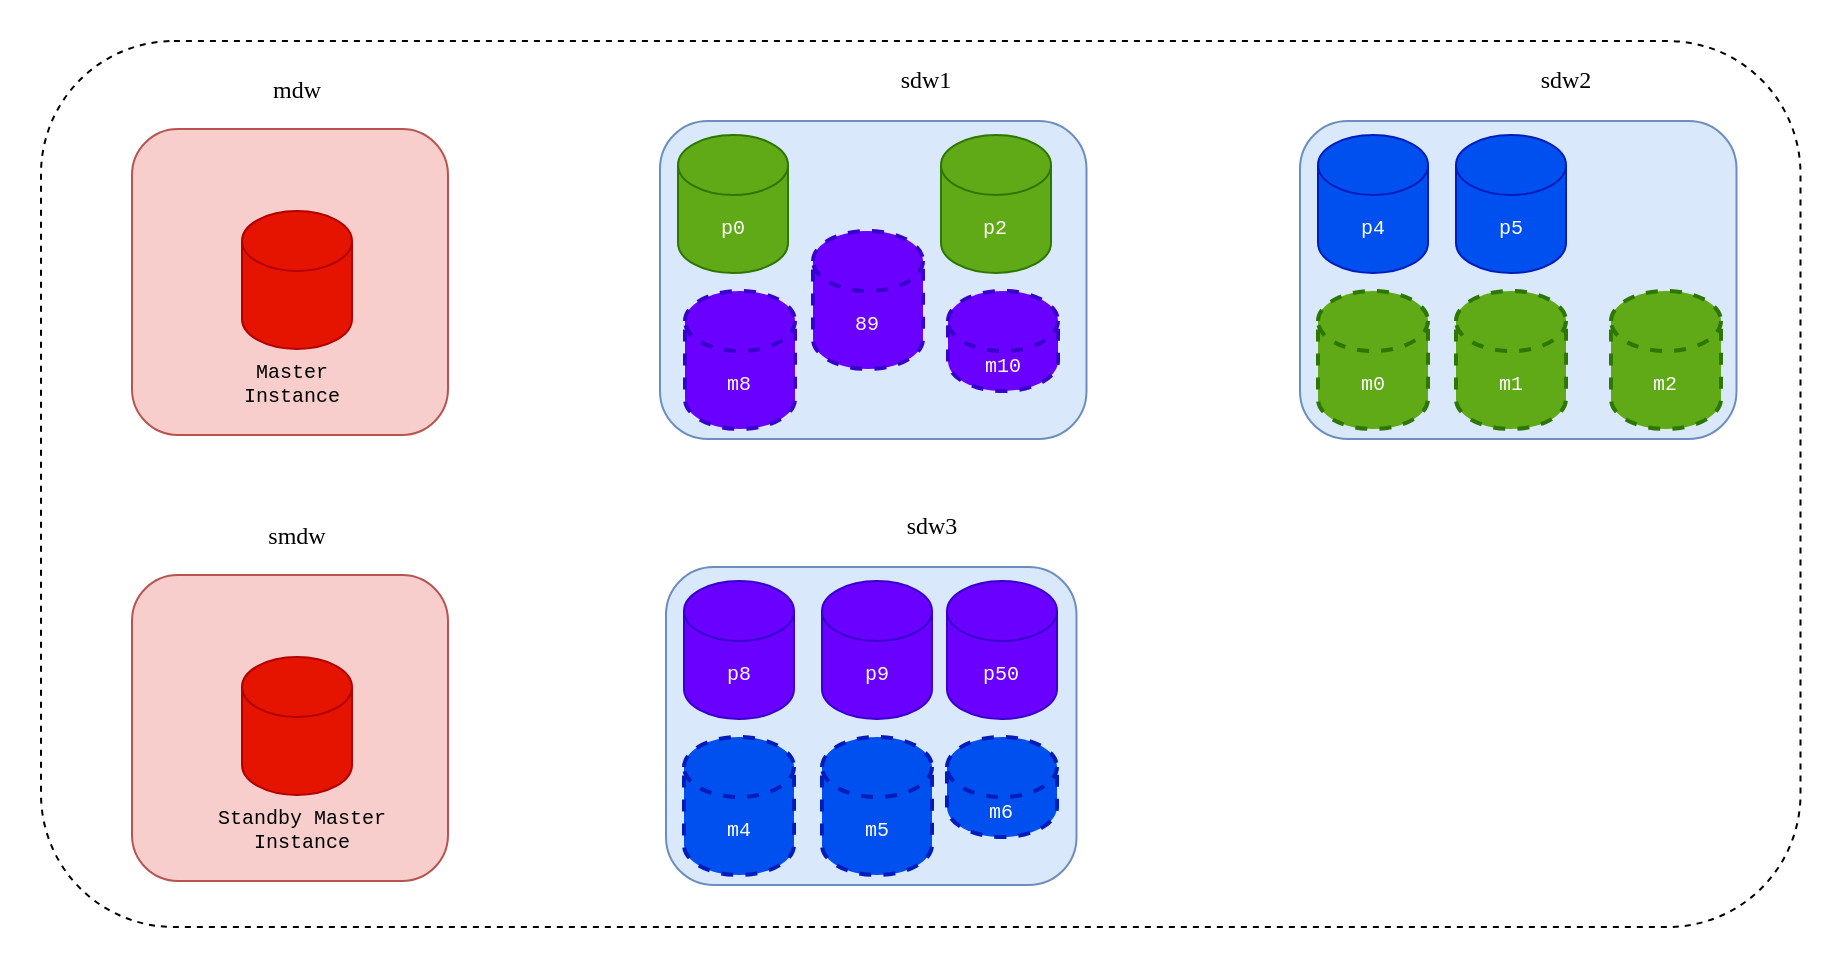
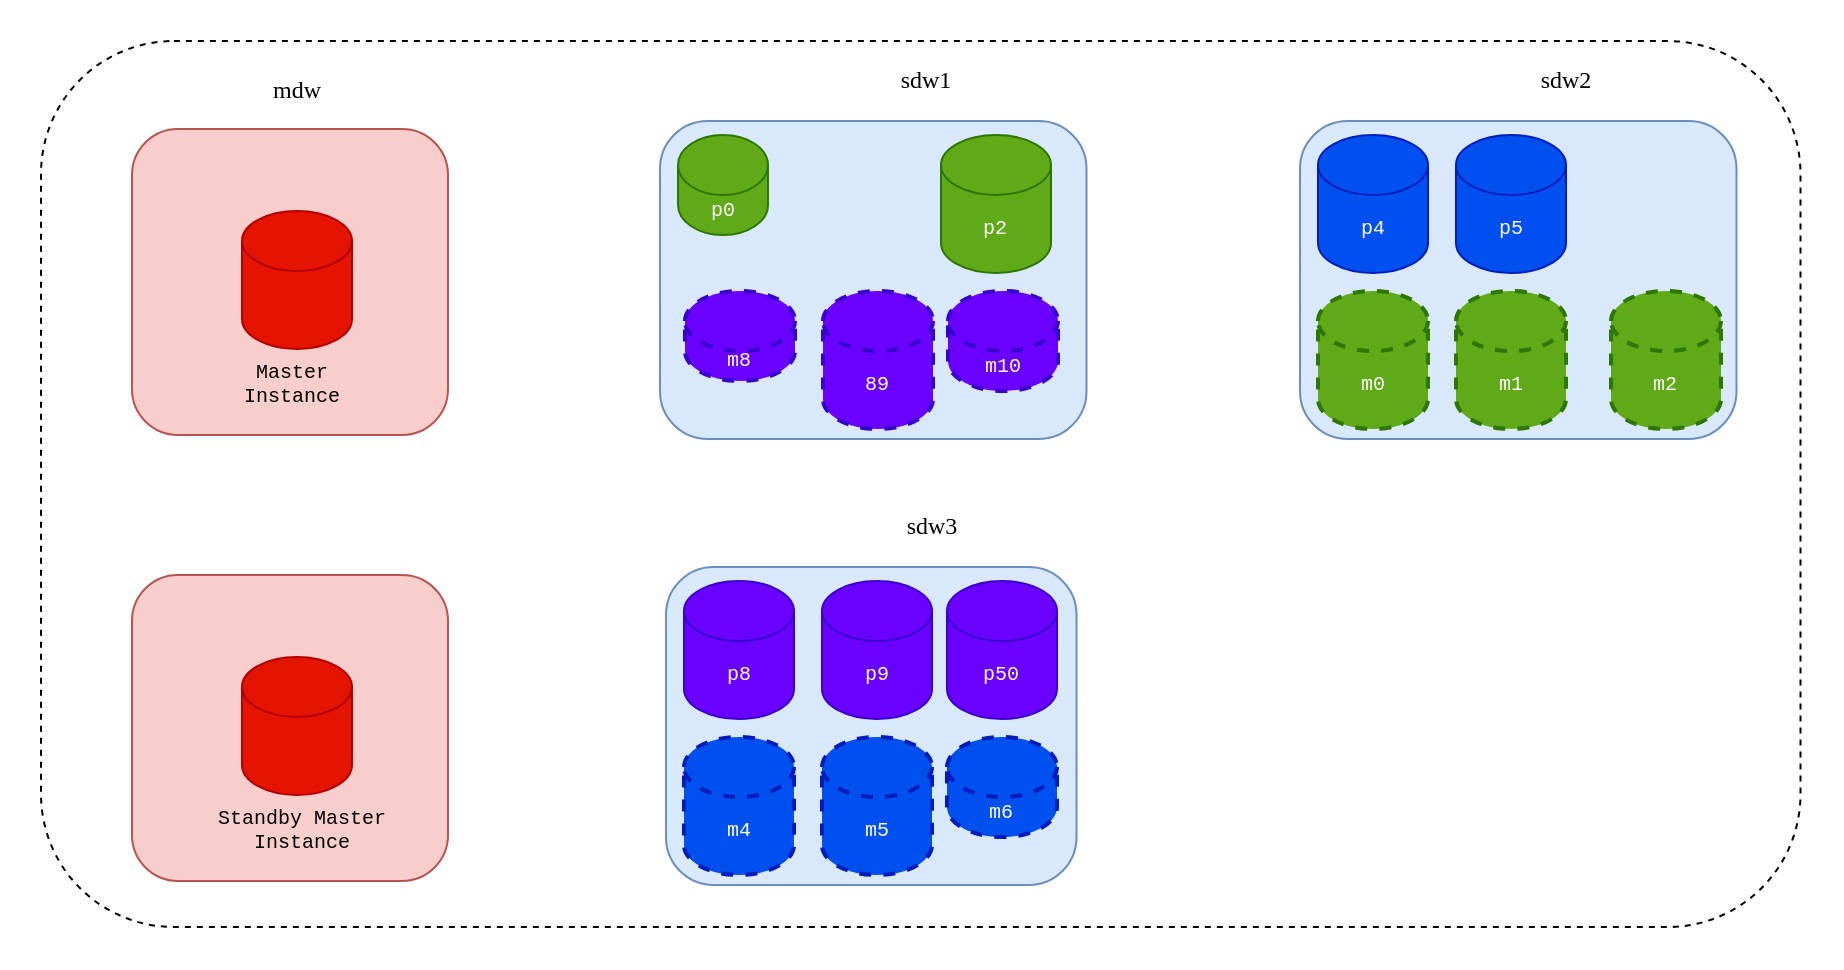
node "p0": size 110x138 -> 90x100
node "89": moved (868, 300) -> (878, 360)
node "m8": size 110x138 -> 110x90
node "smdw": removed
